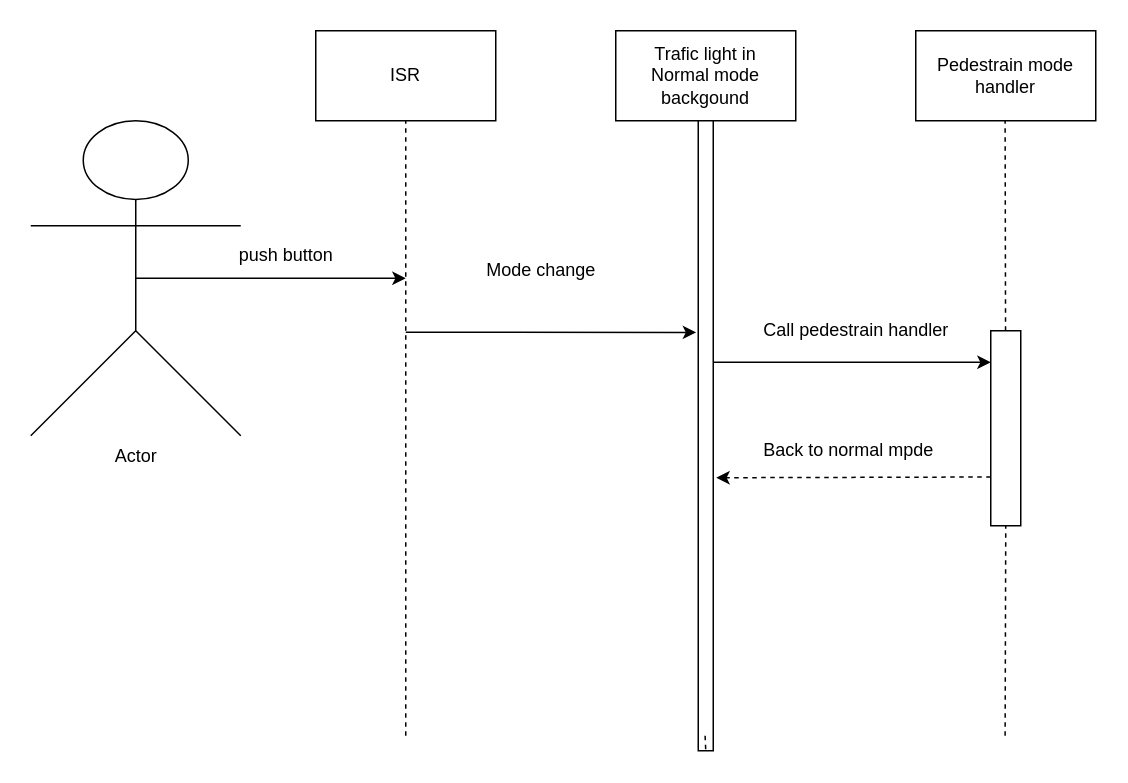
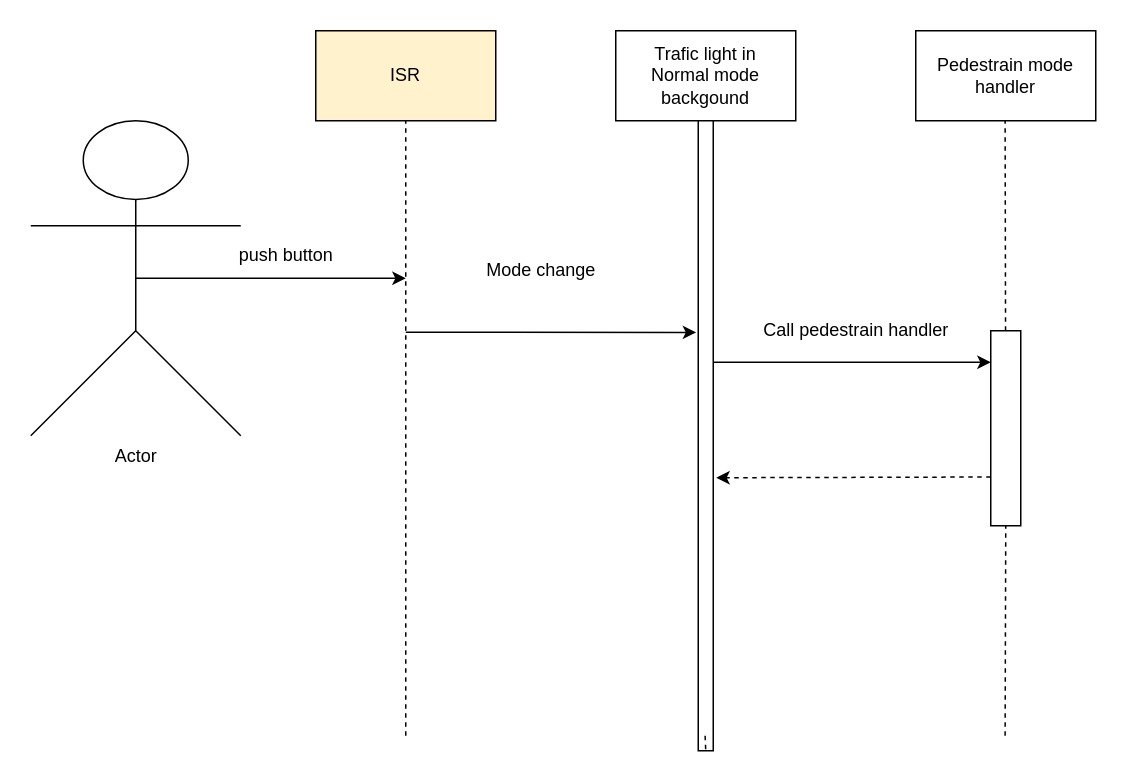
node "ISR": fillcolor #ffffff -> #fff2cc
node "Back to normal mpde": removed
